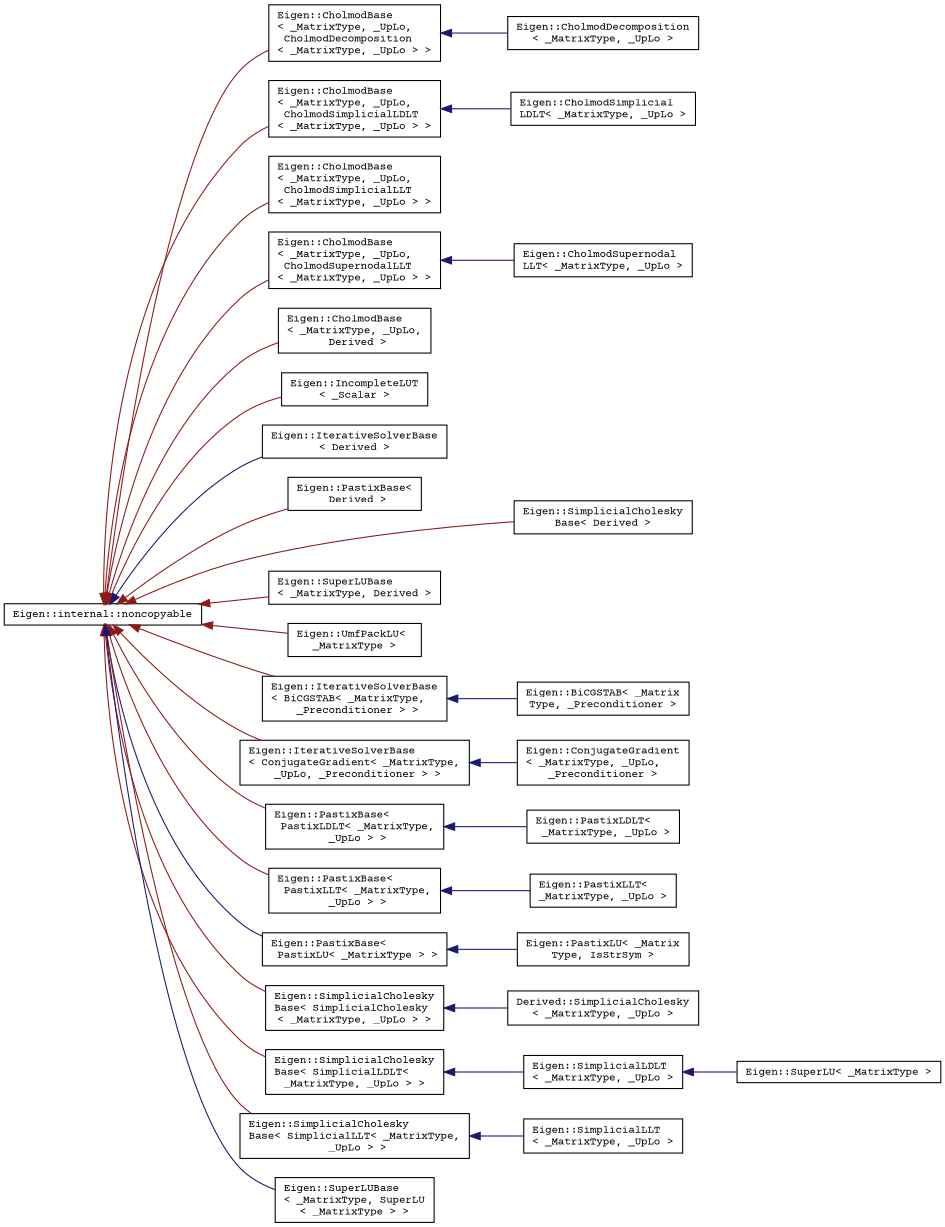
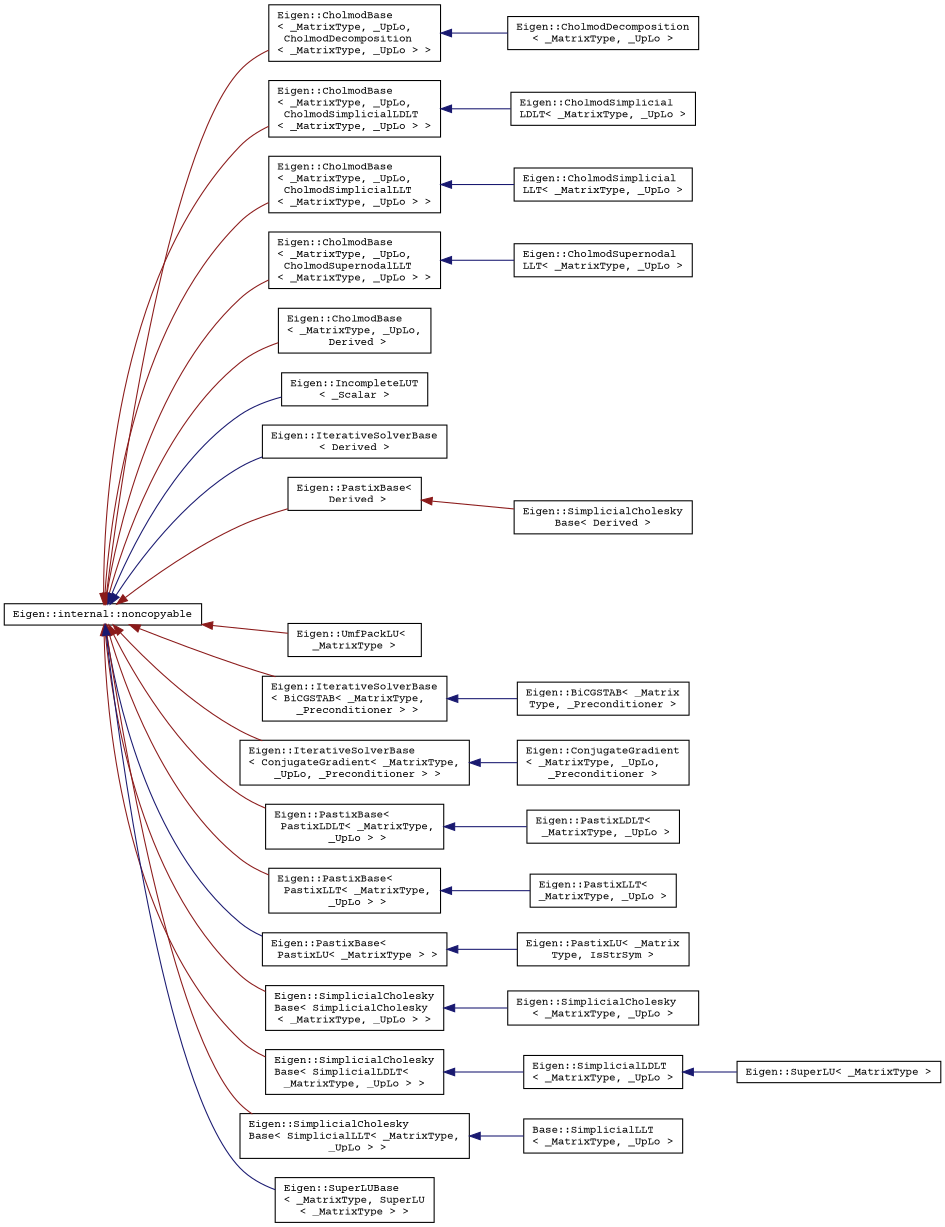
node "Eigen::CholmodSimplicial LLT< _MatrixType, _UpLo >": added
edge "Eigen::IncompleteLUT < _Scalar >" -> "Eigen::internal::noncopyable": color firebrick4 -> midnightblue
edge "Eigen::SimplicialCholesky Base< Derived >" -> "Eigen::internal::noncopyable": now "Eigen::SimplicialCholesky Base< Derived >" -> "Eigen::PastixBase< Derived >"
node "Eigen::SuperLUBase < _MatrixType, Derived >": removed
node "Derived::SimplicialCholesky < _MatrixType, _UpLo >": label "Derived::SimplicialCholesky < _MatrixType, _UpLo >" -> "Eigen::SimplicialCholesky < _MatrixType, _UpLo >"
node "Eigen::SimplicialLLT < _MatrixType, _UpLo >": label "Eigen::SimplicialLLT < _MatrixType, _UpLo >" -> "Base::SimplicialLLT < _MatrixType, _UpLo >"
